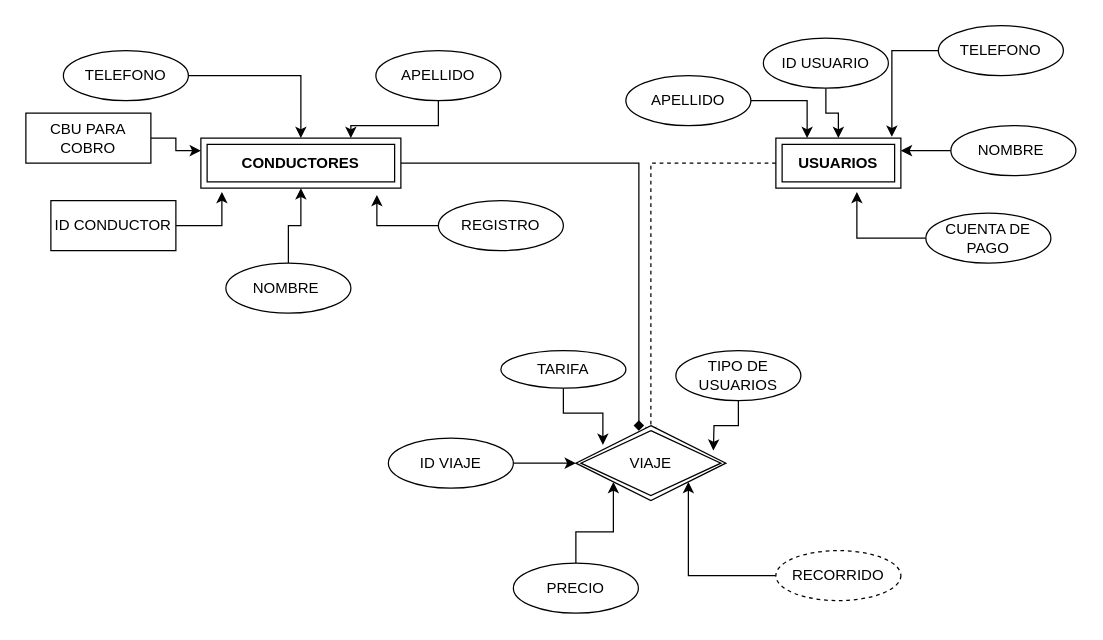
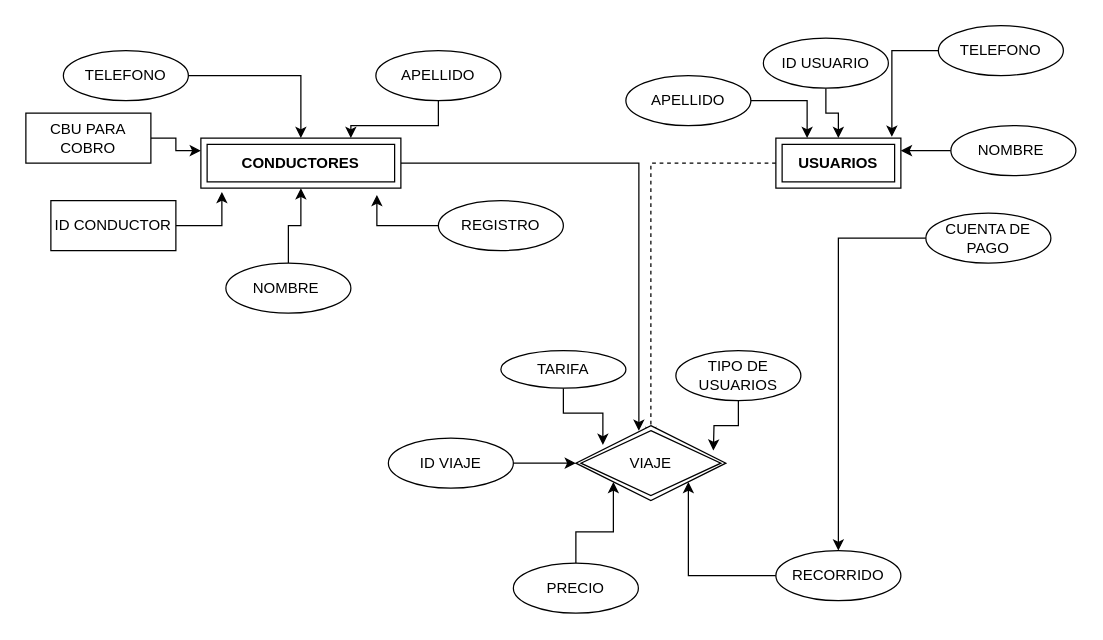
edge "CUENTA DE PAGO" -> "USUARIOS": now "CUENTA DE PAGO" -> "RECORRIDO"
edge "CONDUCTORES" -> "VIAJE": arrowhead diamond -> classic
node "RECORRIDO": style dashed -> solid
